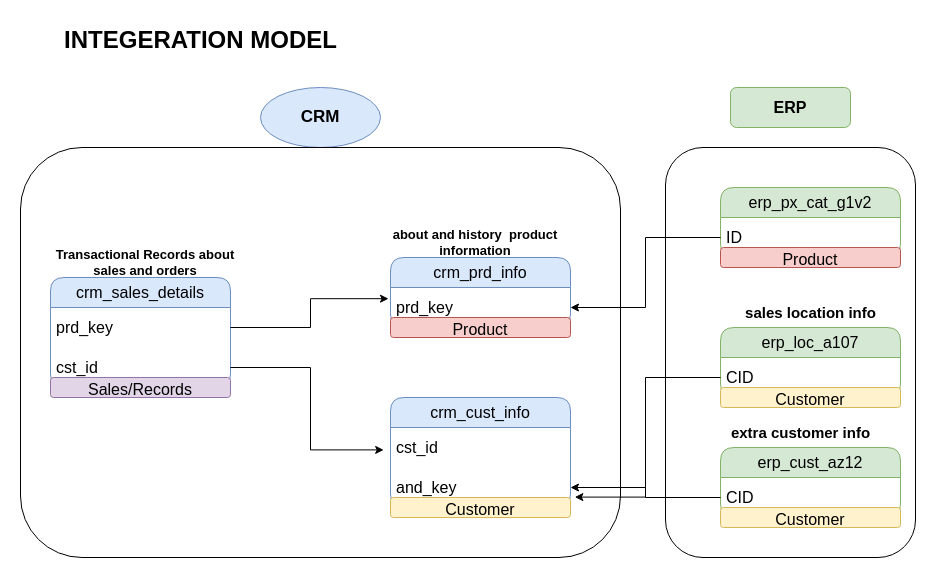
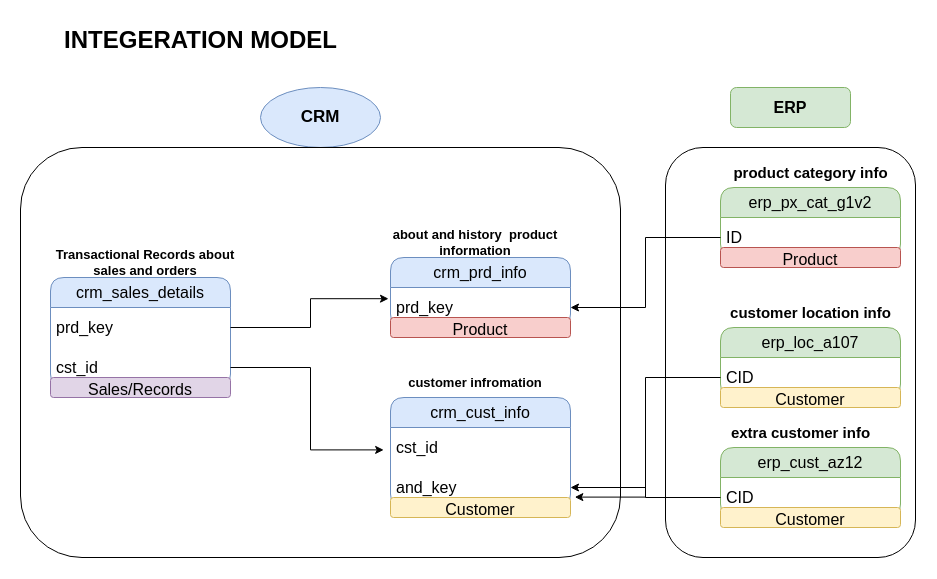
node "product category info": added
node "sales location info": label "sales location info" -> "customer location info"
node "customer infromation": added
